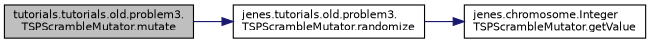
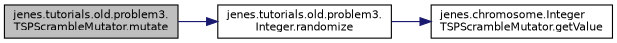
node "tutorials.tutorials.old.problem3. TSPScrambleMutator.mutate": label "tutorials.tutorials.old.problem3. TSPScrambleMutator.mutate" -> "jenes.tutorials.old.problem3. TSPScrambleMutator.mutate"
node "jenes.tutorials.old.problem3. TSPScrambleMutator.randomize": label "jenes.tutorials.old.problem3. TSPScrambleMutator.randomize" -> "jenes.tutorials.old.problem3. Integer.randomize"
